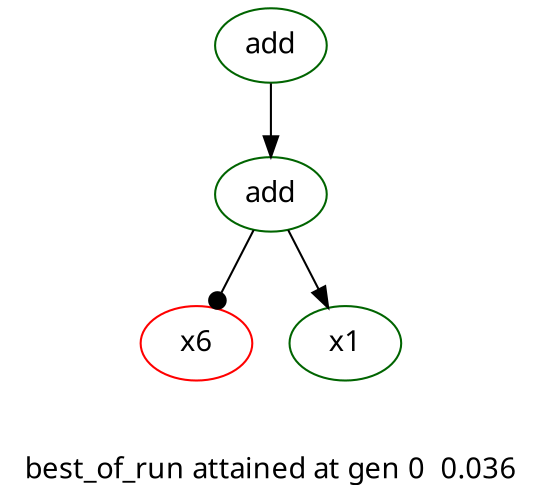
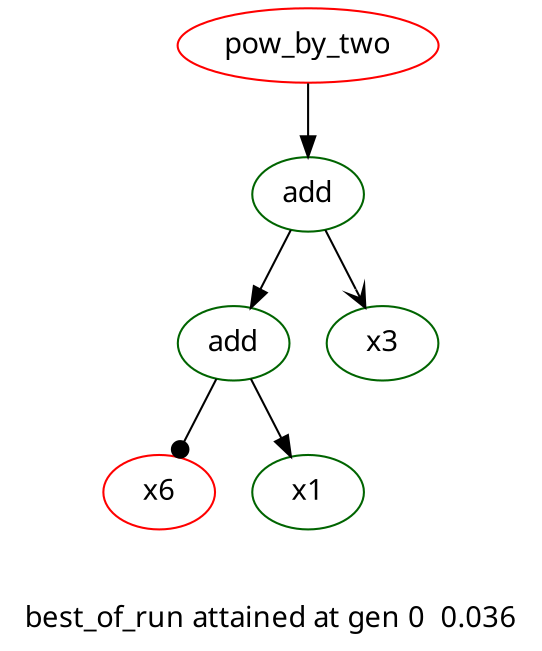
node "pow_by_two": added
node "x3": added
